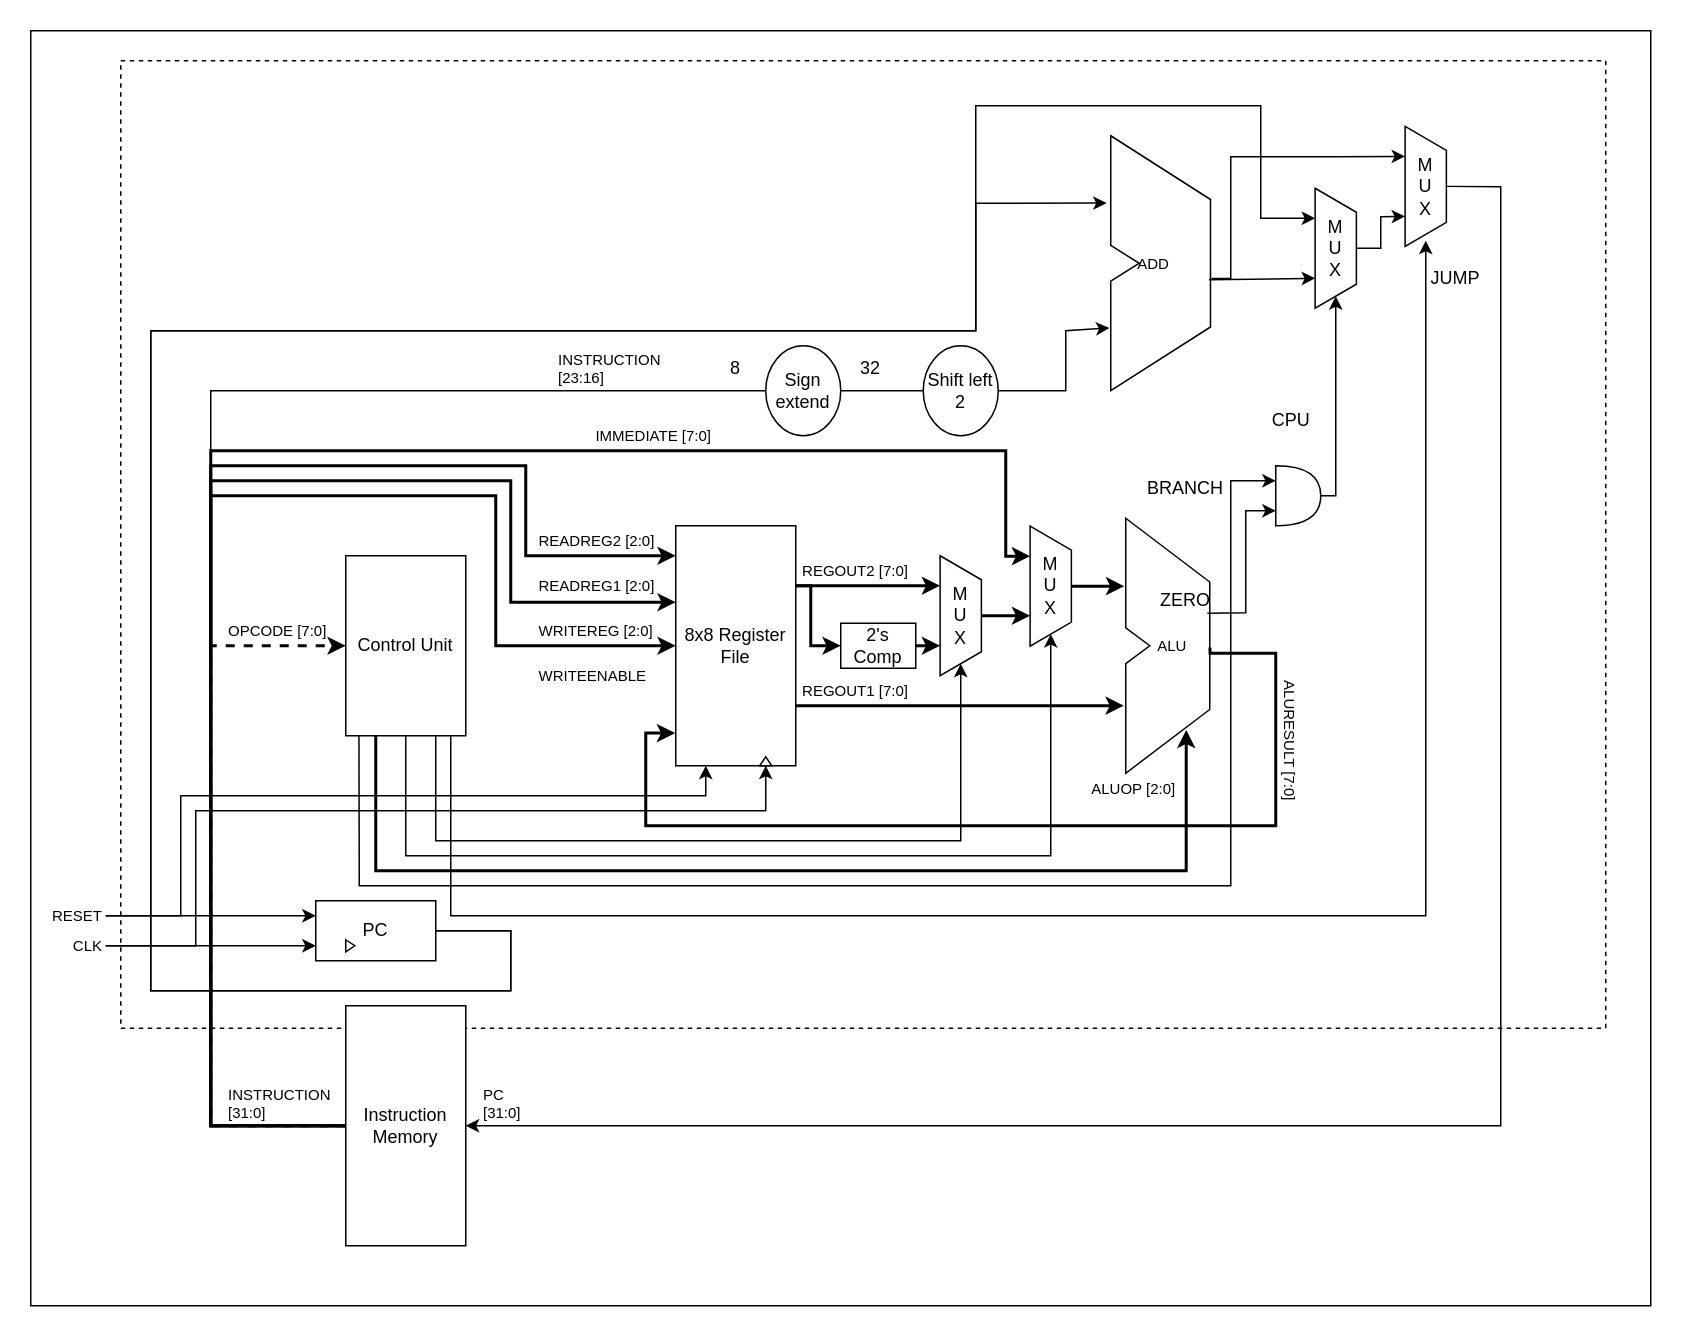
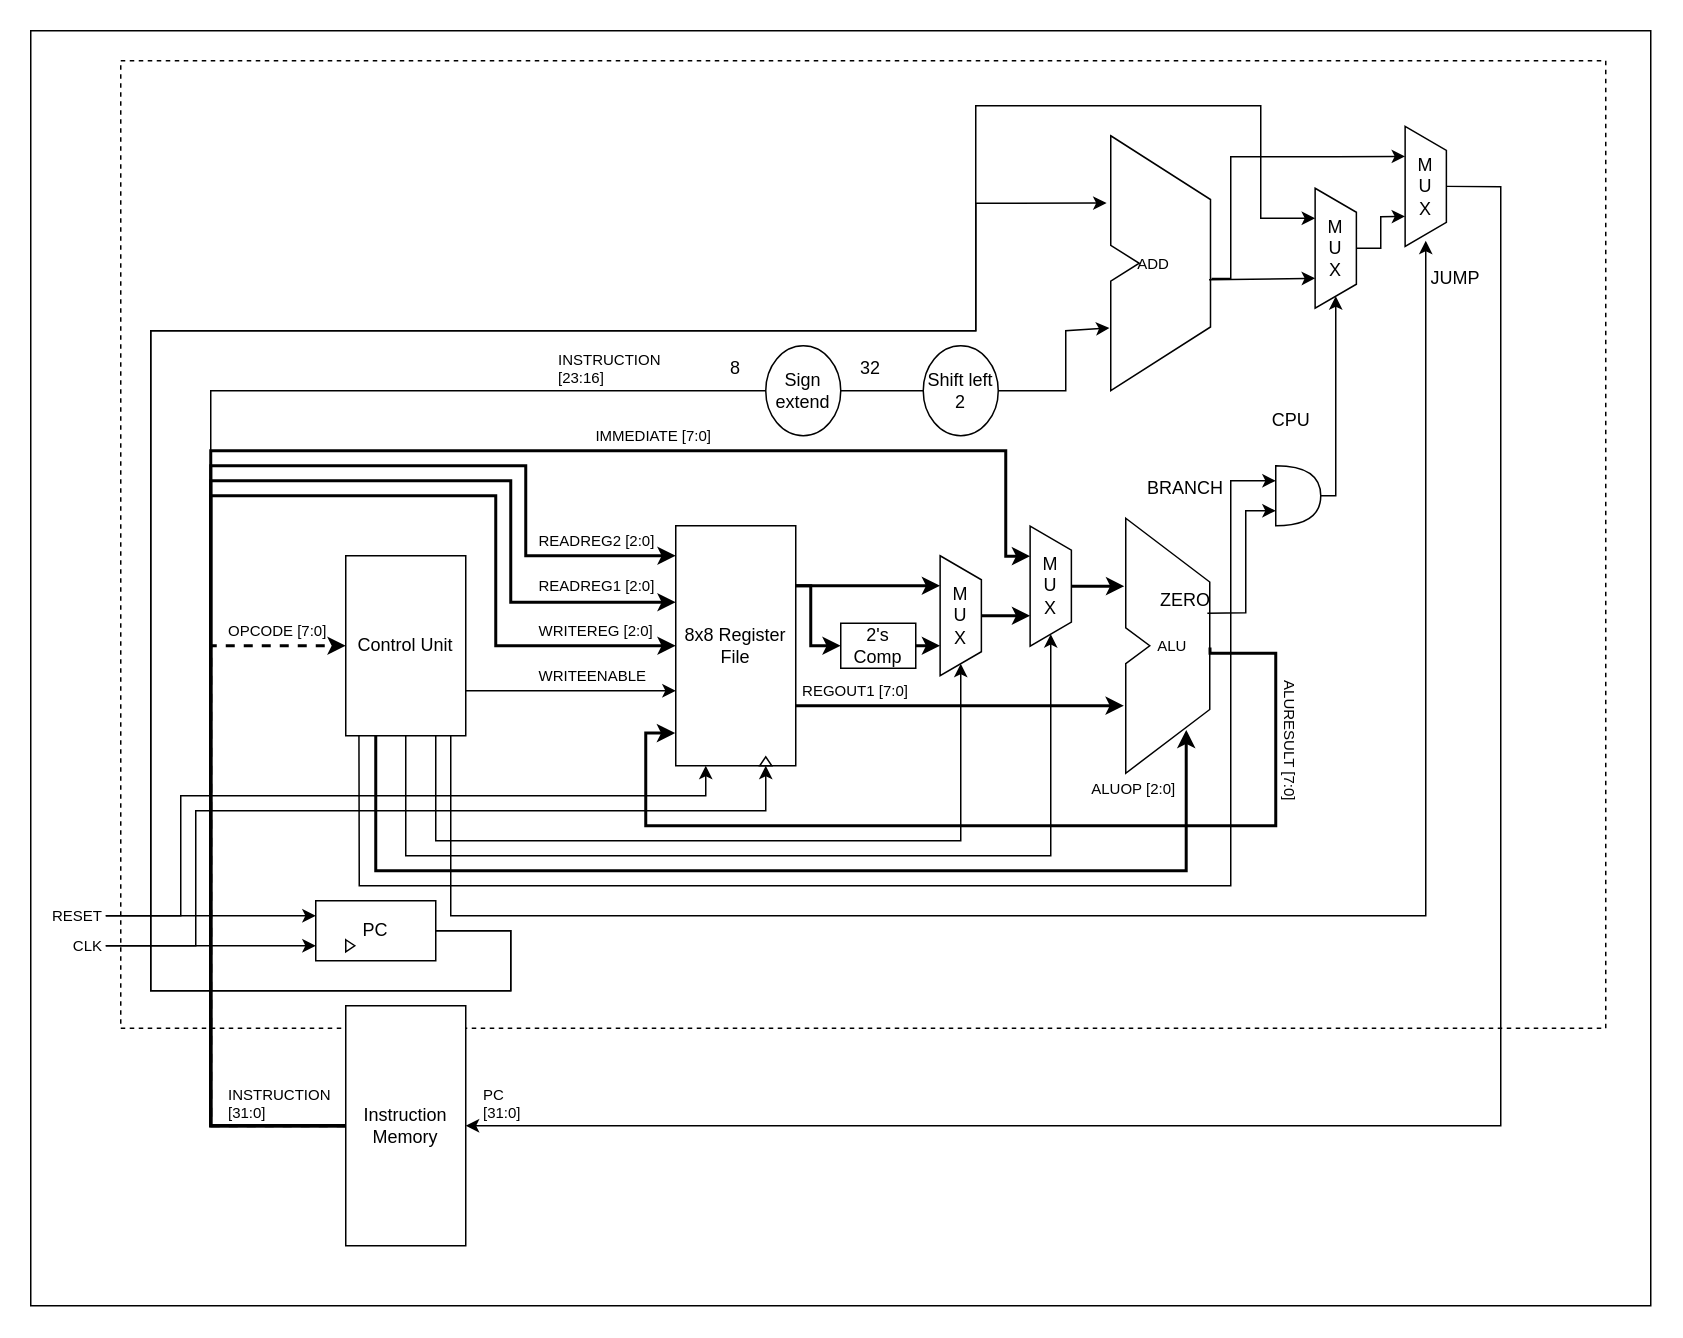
node "REGOUT2 [7:0]": removed
edge "Control Unit" -> "8x8 Register File": added
